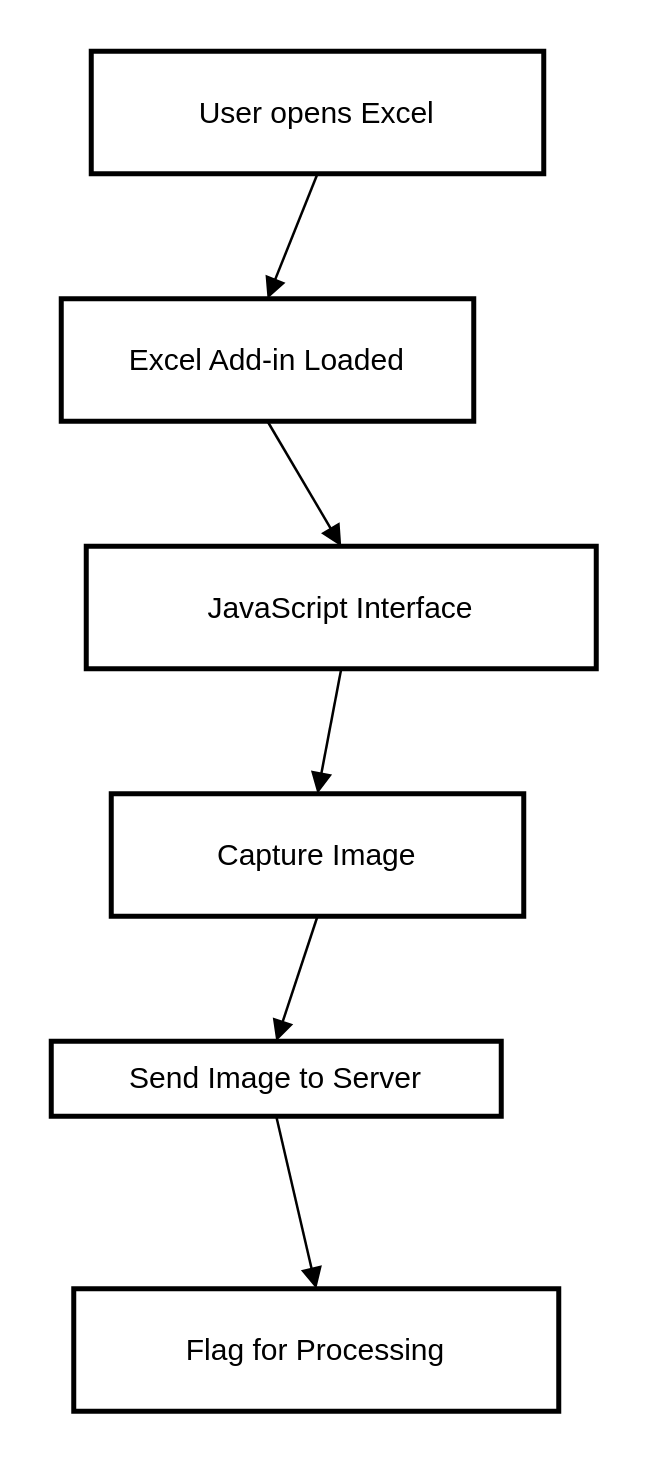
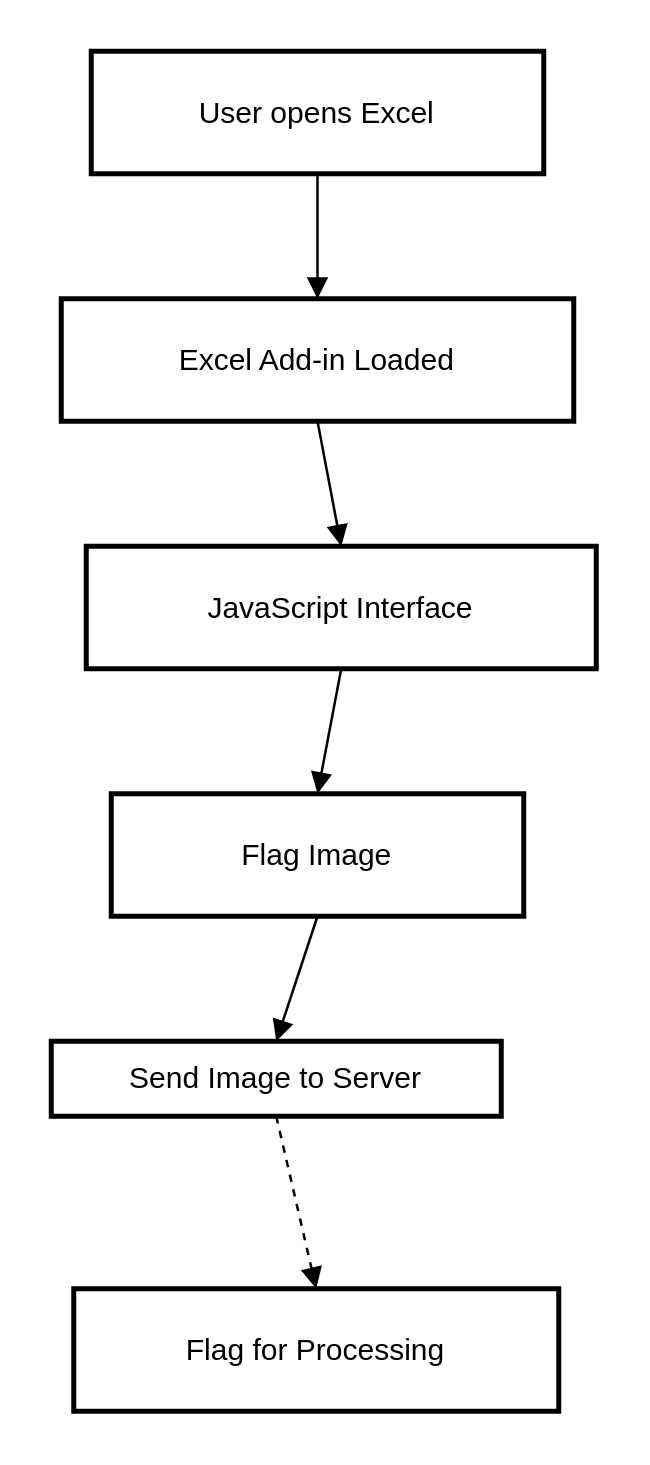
node "Excel Add-in Loaded": size 413x123 -> 513x123
node "Capture Image": label "Capture Image" -> "Flag Image"
edge "Send Image to Server" -> "Flag for Processing": style solid -> dashed
